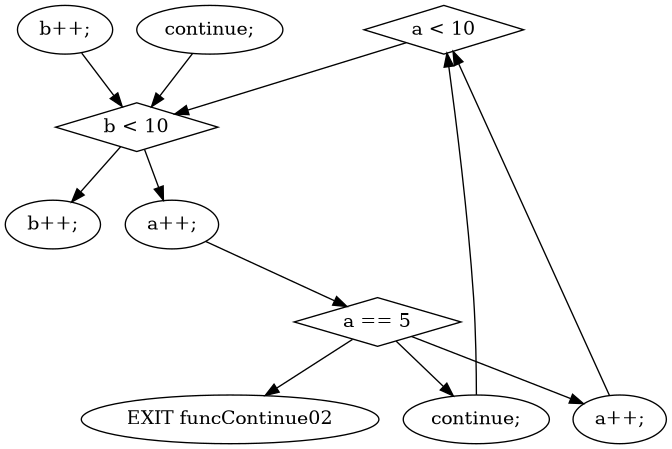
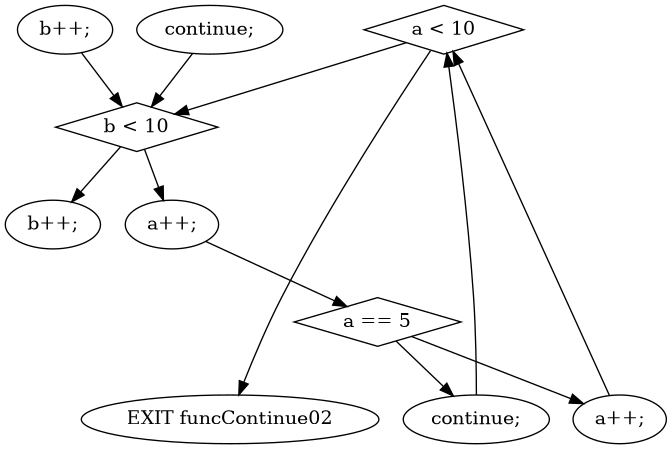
edge "a == 5" -> "EXIT funcContinue02": now "a < 10" -> "EXIT funcContinue02"
